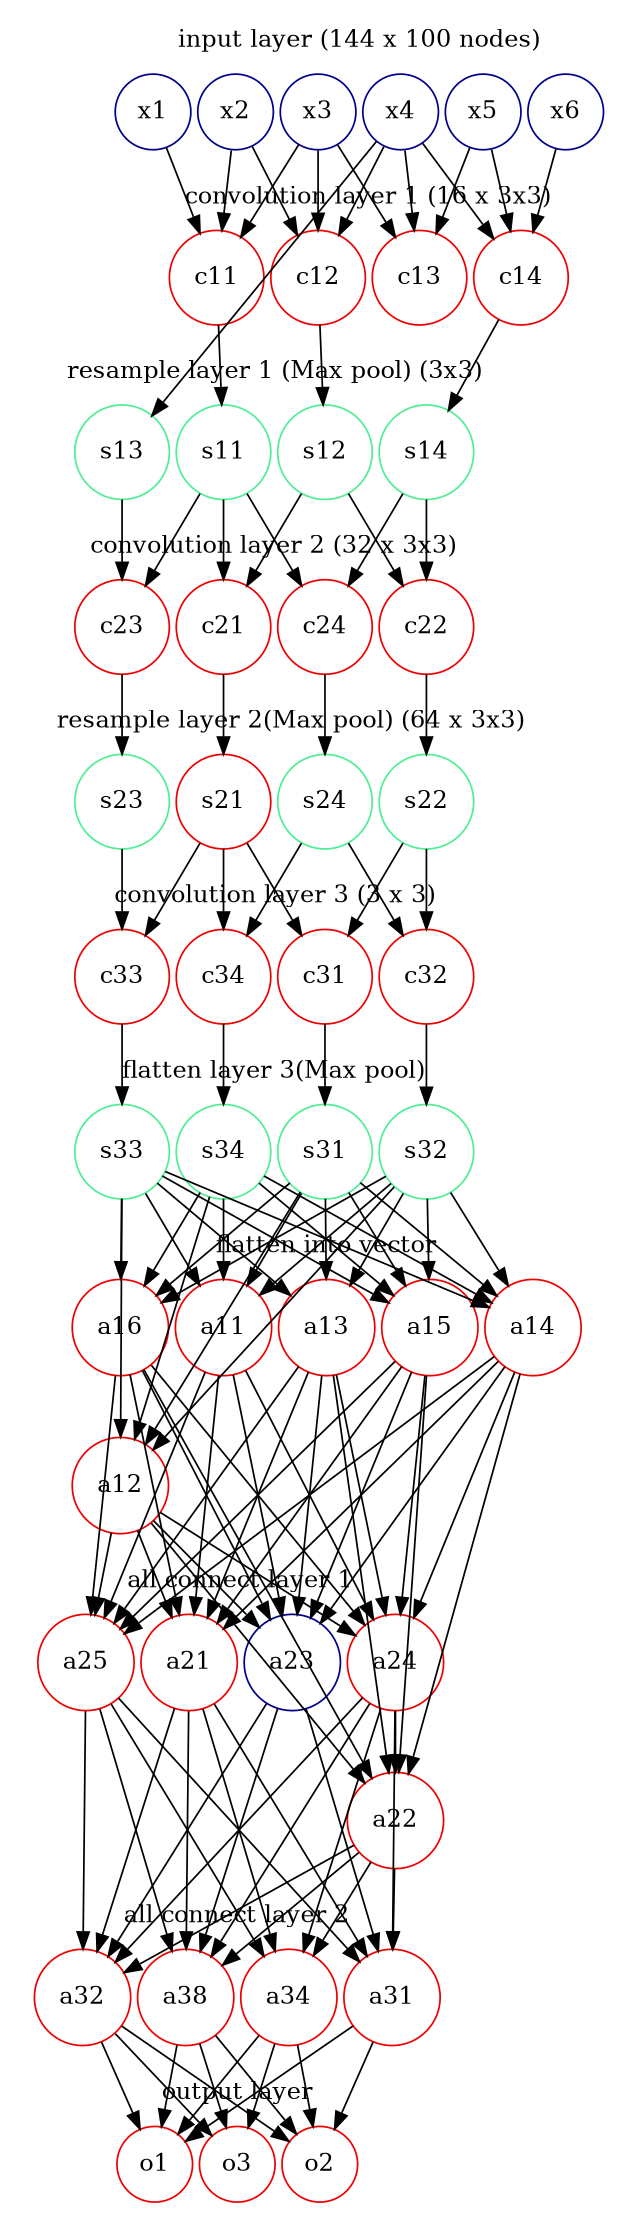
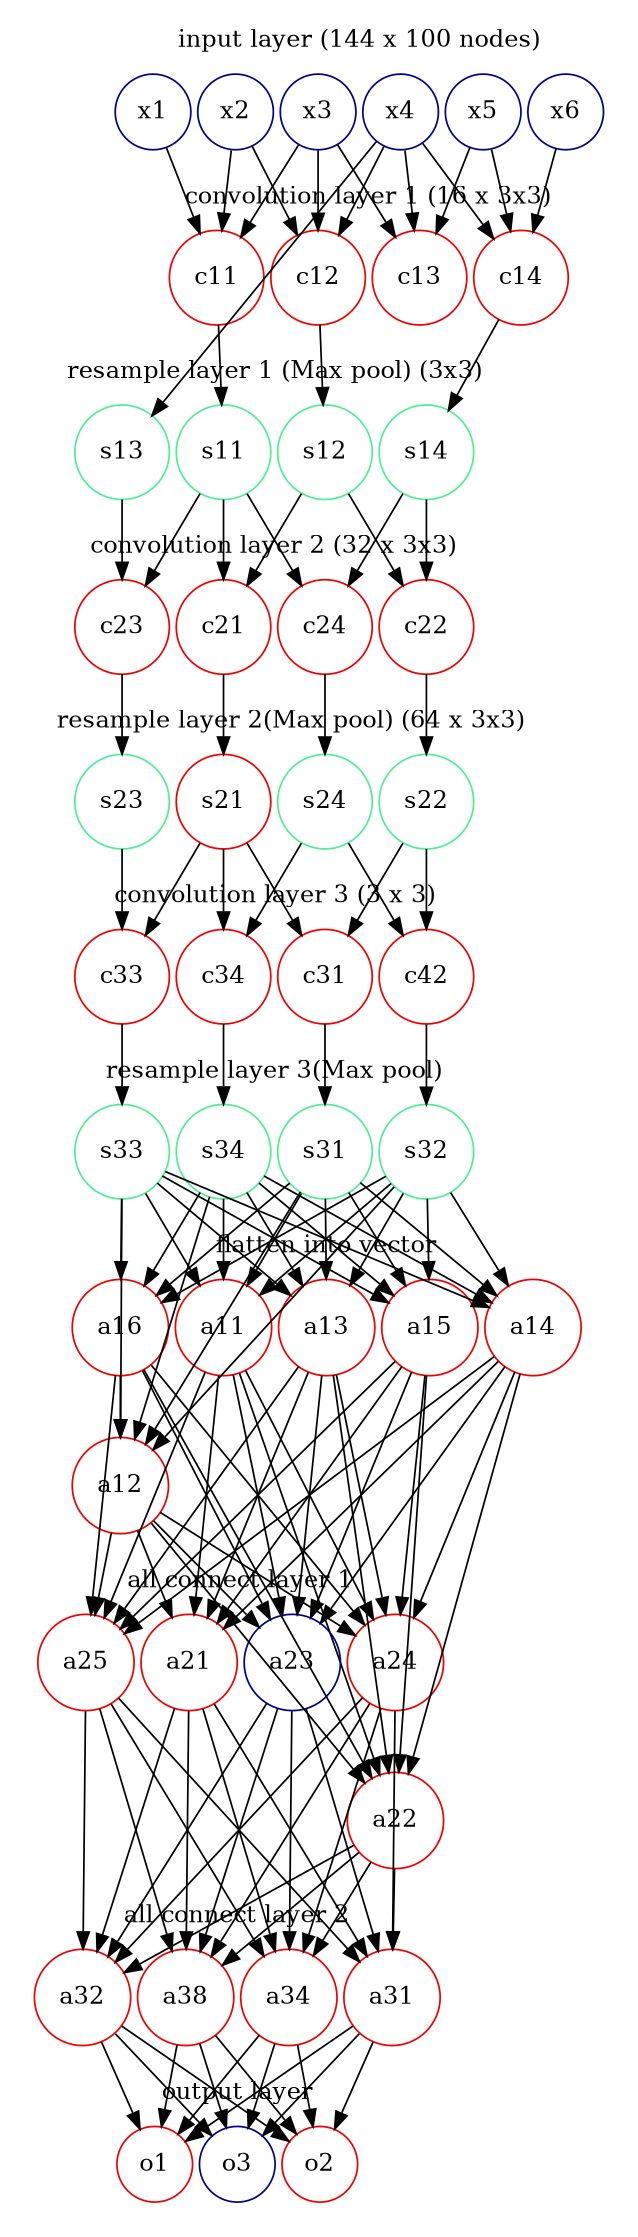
node "c32": label "c32" -> "c42"
cluster "flatten layer 3(Max pool)": label "flatten layer 3(Max pool)" -> "resample layer 3(Max pool)"
edge "s34" -> "a13": added
edge "a16" -> "a21": now "a16" -> "a12"
edge "a24" -> "a22": now "a11" -> "a22"
edge "a23" -> "a34": added
edge "a31" -> "o3": added
node "o3": color red2 -> blue4
